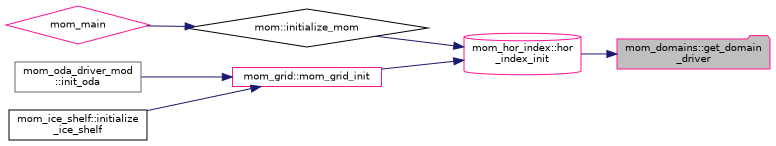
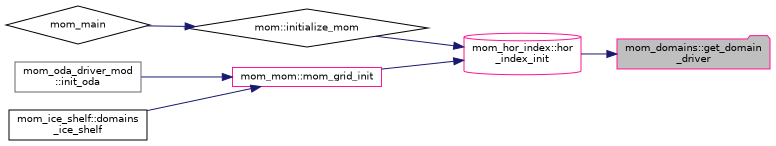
node "mom_main": color deeppink -> black
node "mom_grid::mom_grid_init": label "mom_grid::mom_grid_init" -> "mom_mom::mom_grid_init"
node "mom_ice_shelf::initialize _ice_shelf": label "mom_ice_shelf::initialize _ice_shelf" -> "mom_ice_shelf::domains _ice_shelf"
